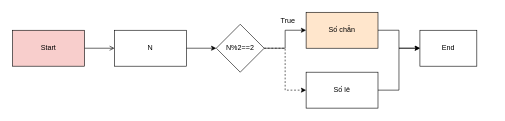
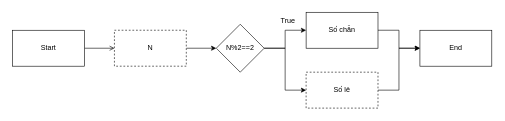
node "Số chẵn": fillcolor #ffe6cc -> #ffffff
node "Start": fillcolor #f8cecc -> #ffffff
node "N": style solid -> dashed
node "End": size 57x36 -> 72x36
edge "N%2==2" -> "Số lẻ": style dashed -> solid
node "Số lẻ": style solid -> dashed
